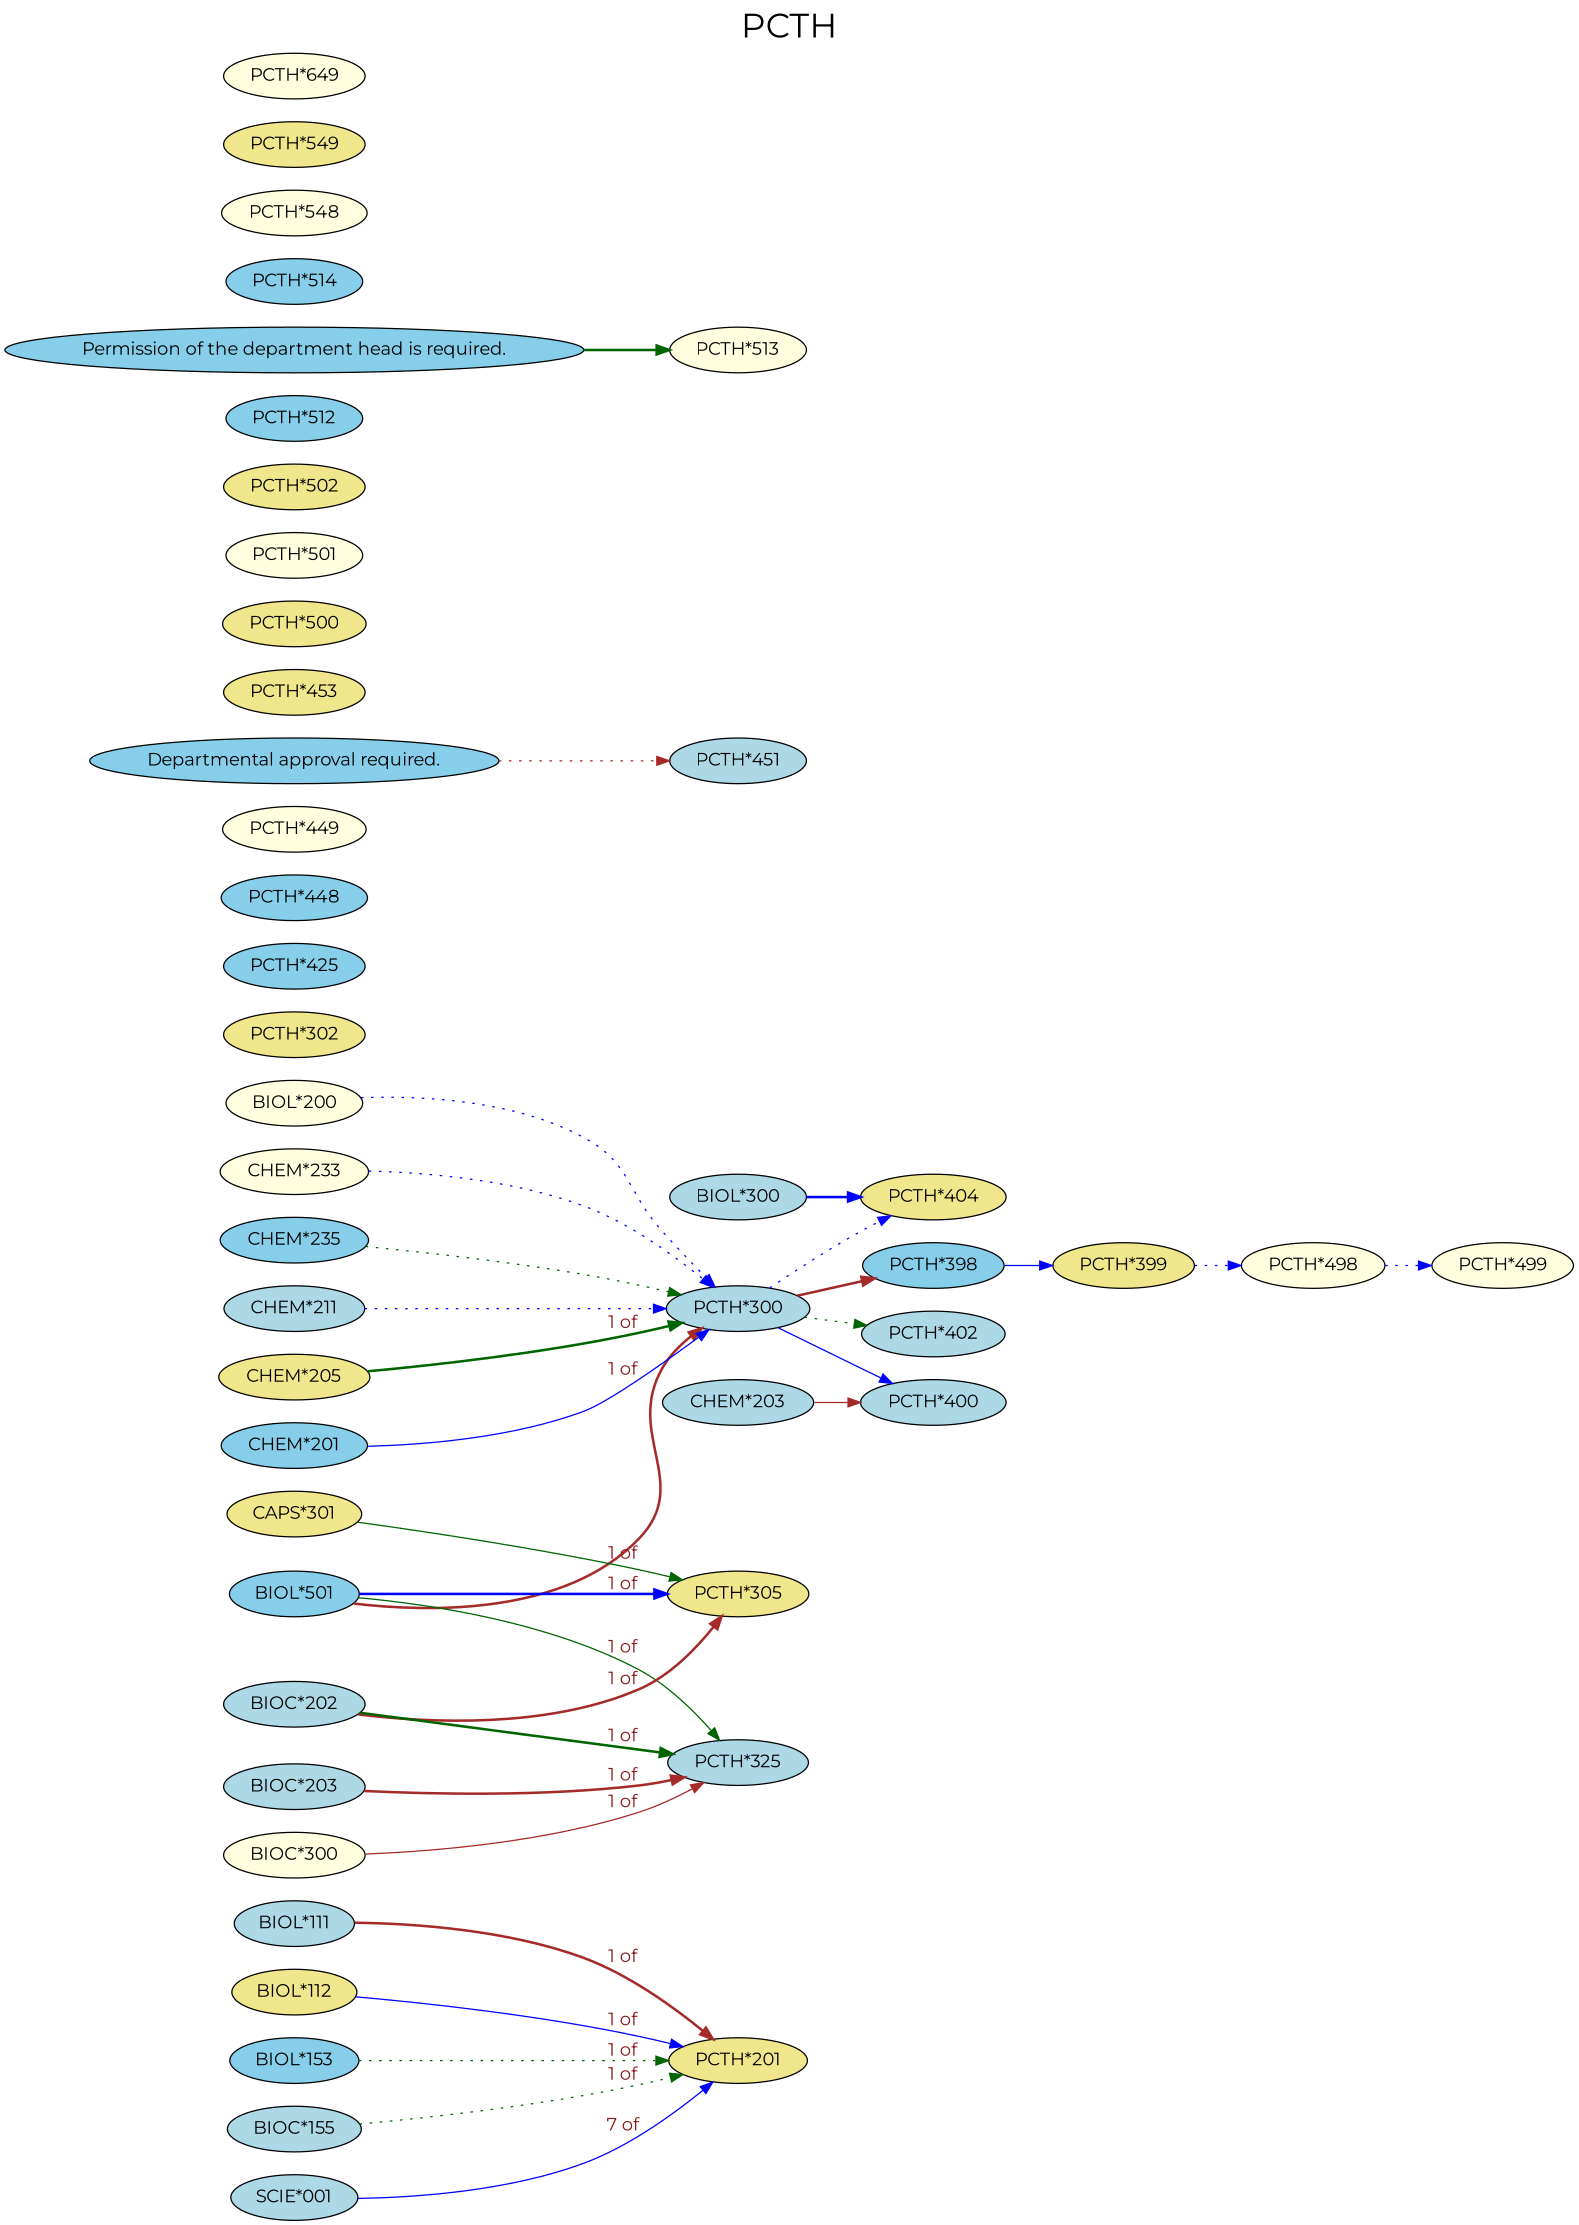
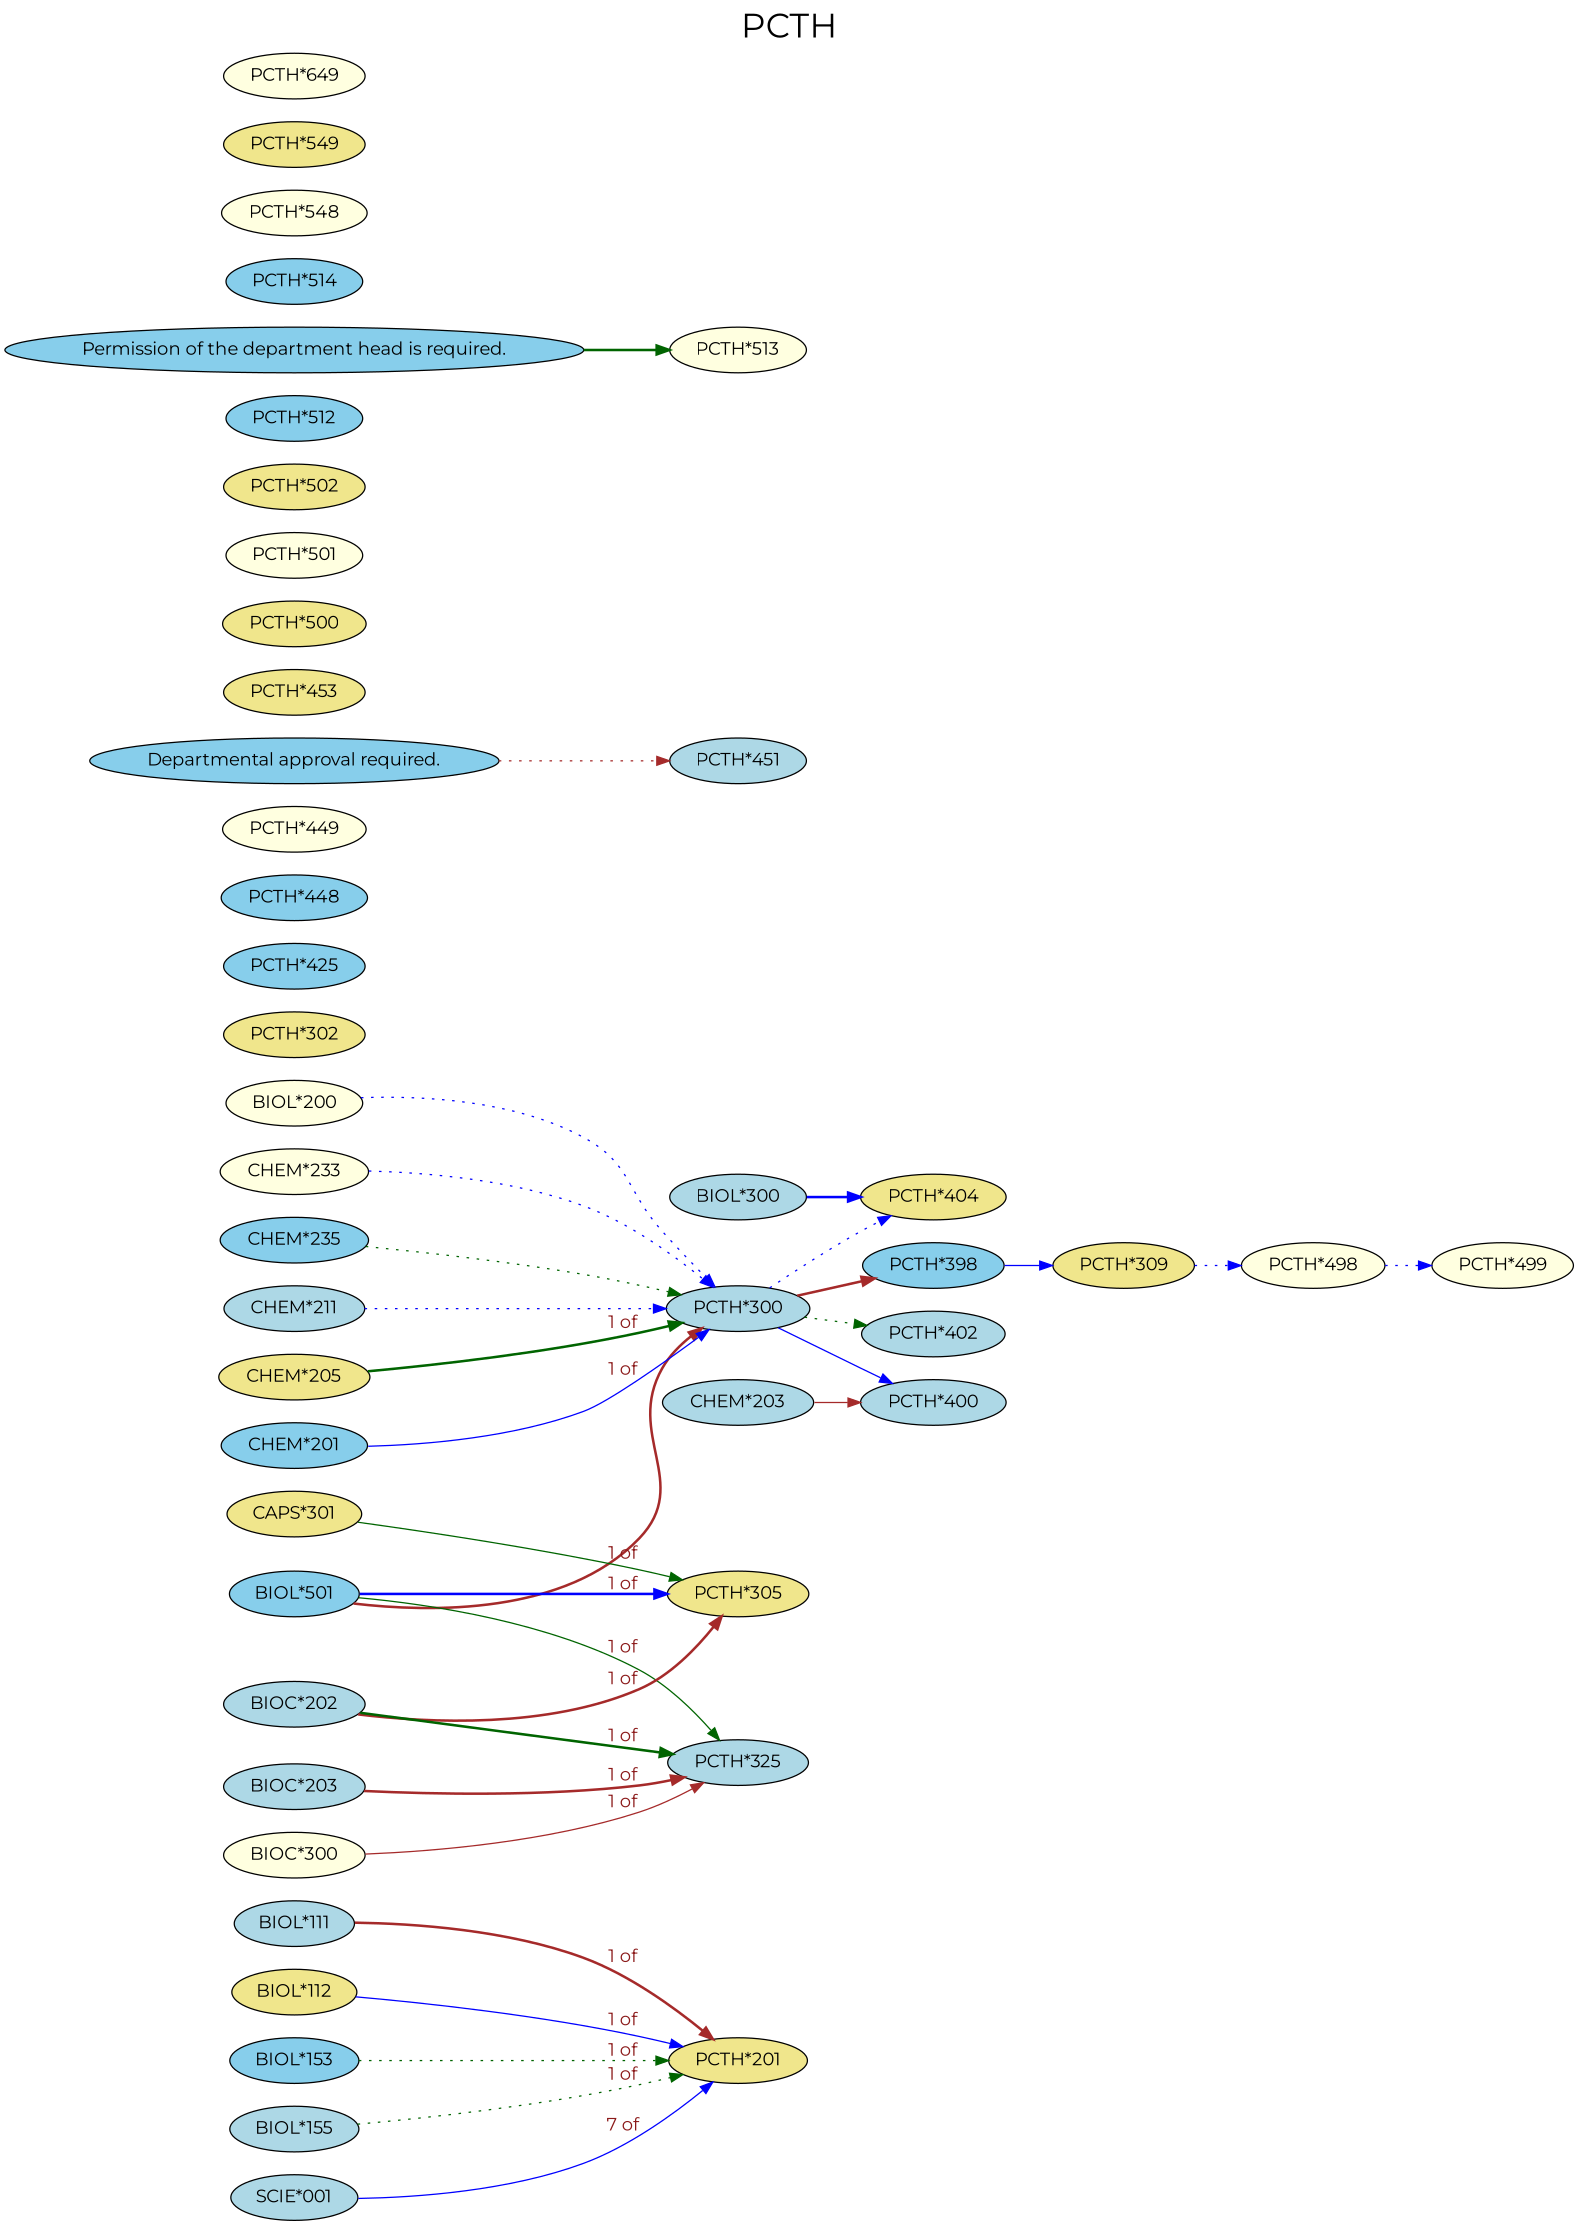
node "PCTH*399": label "PCTH*399" -> "PCTH*309"
node "BIOC*155": label "BIOC*155" -> "BIOL*155"
